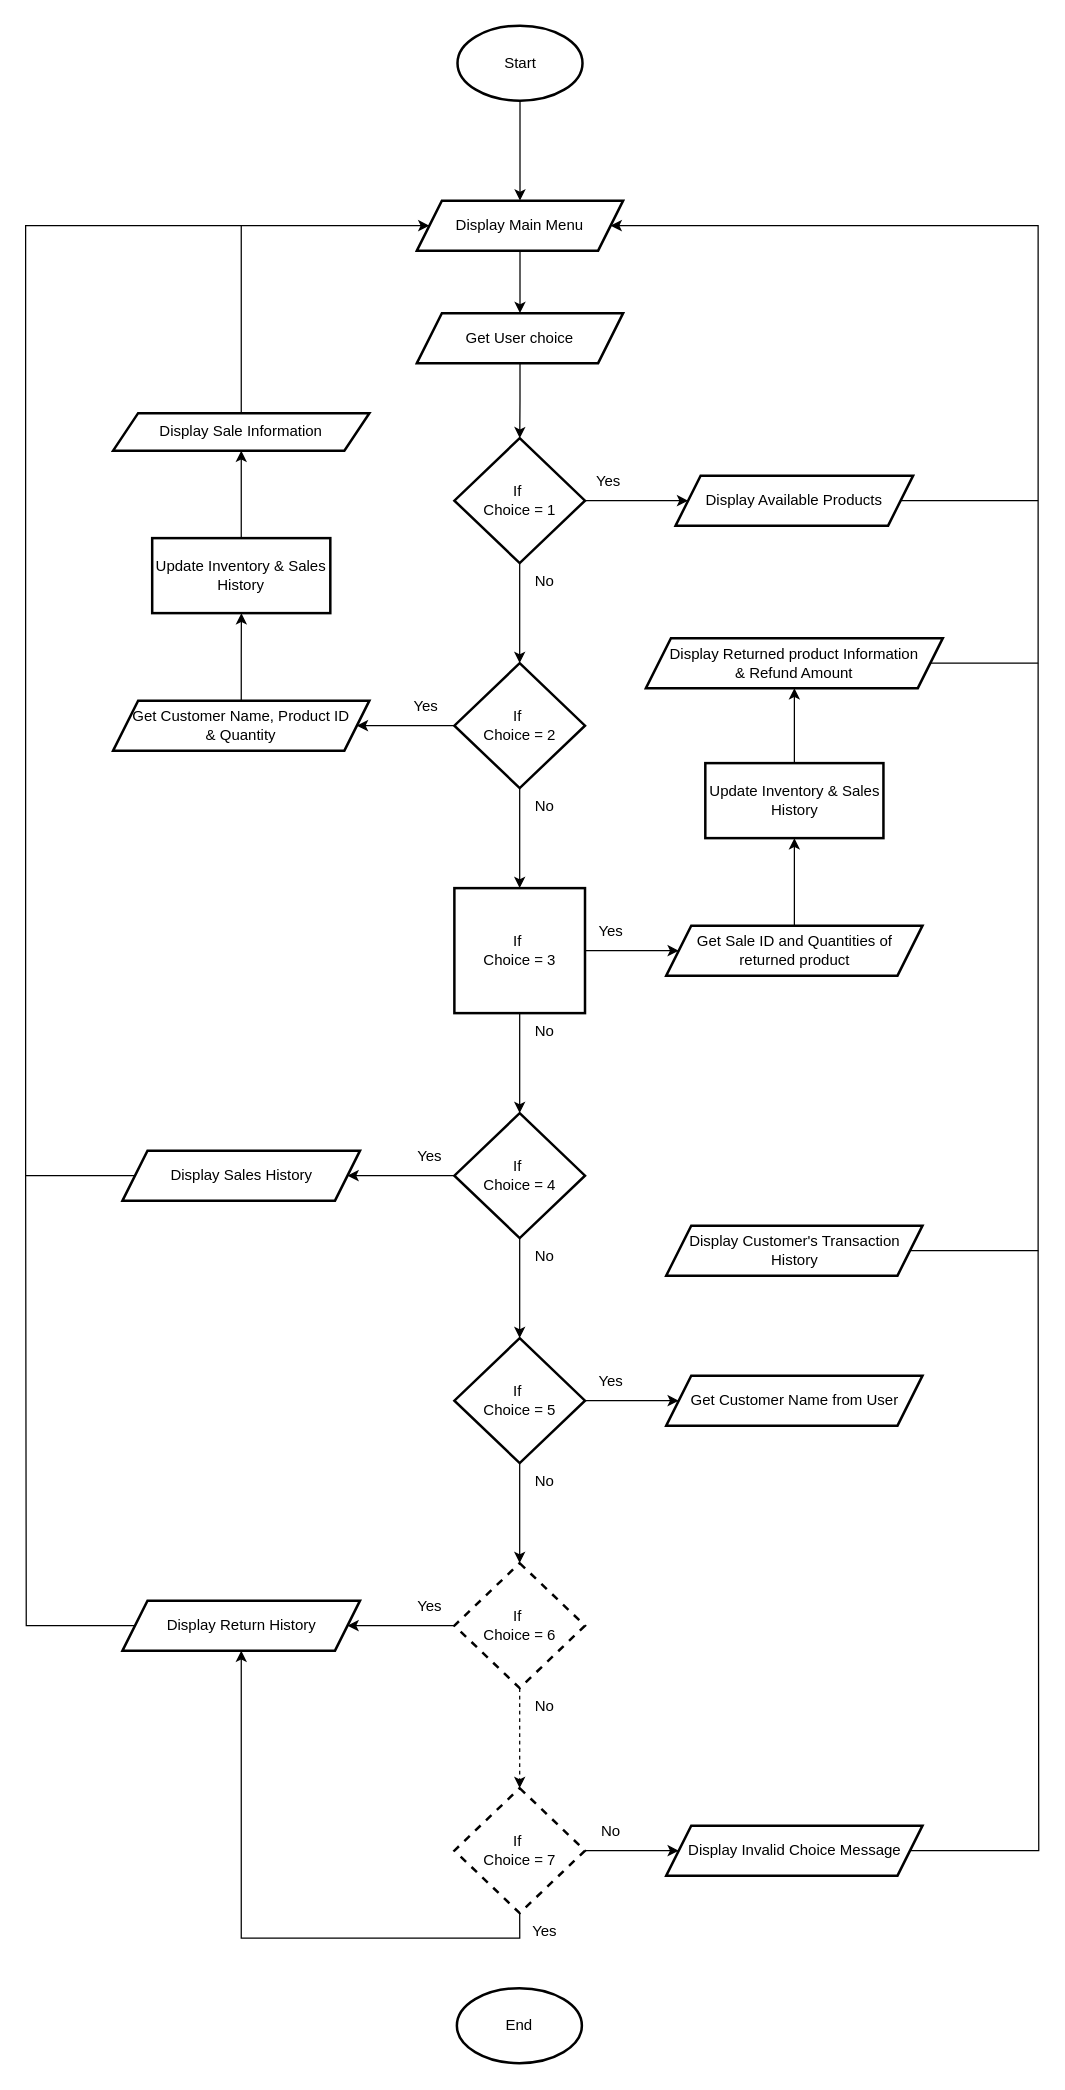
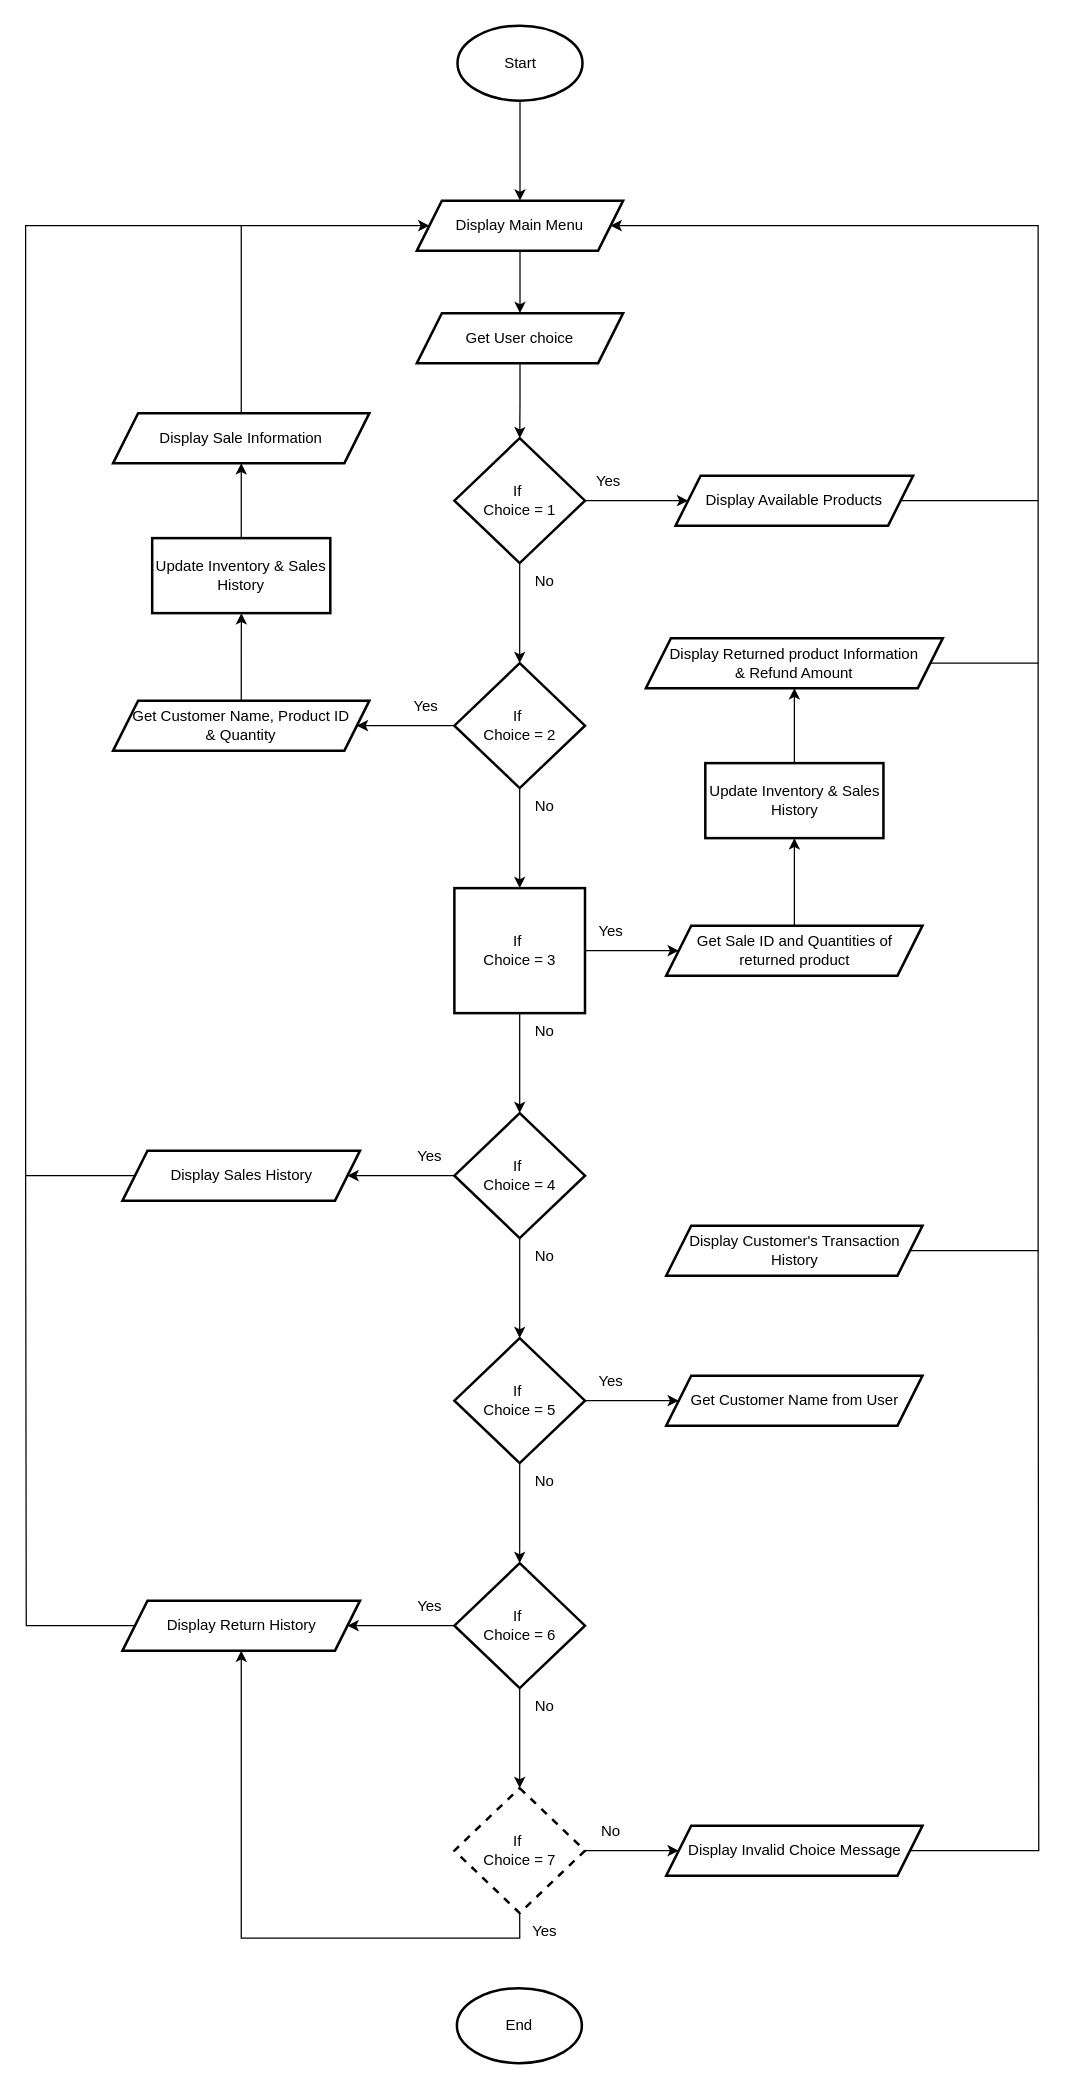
node "Display Sale Information": size 256x38 -> 256x50
node "If Choice = 6": style dashed -> solid
edge "If Choice = 6" -> "If Choice = 7": style dashed -> solid
